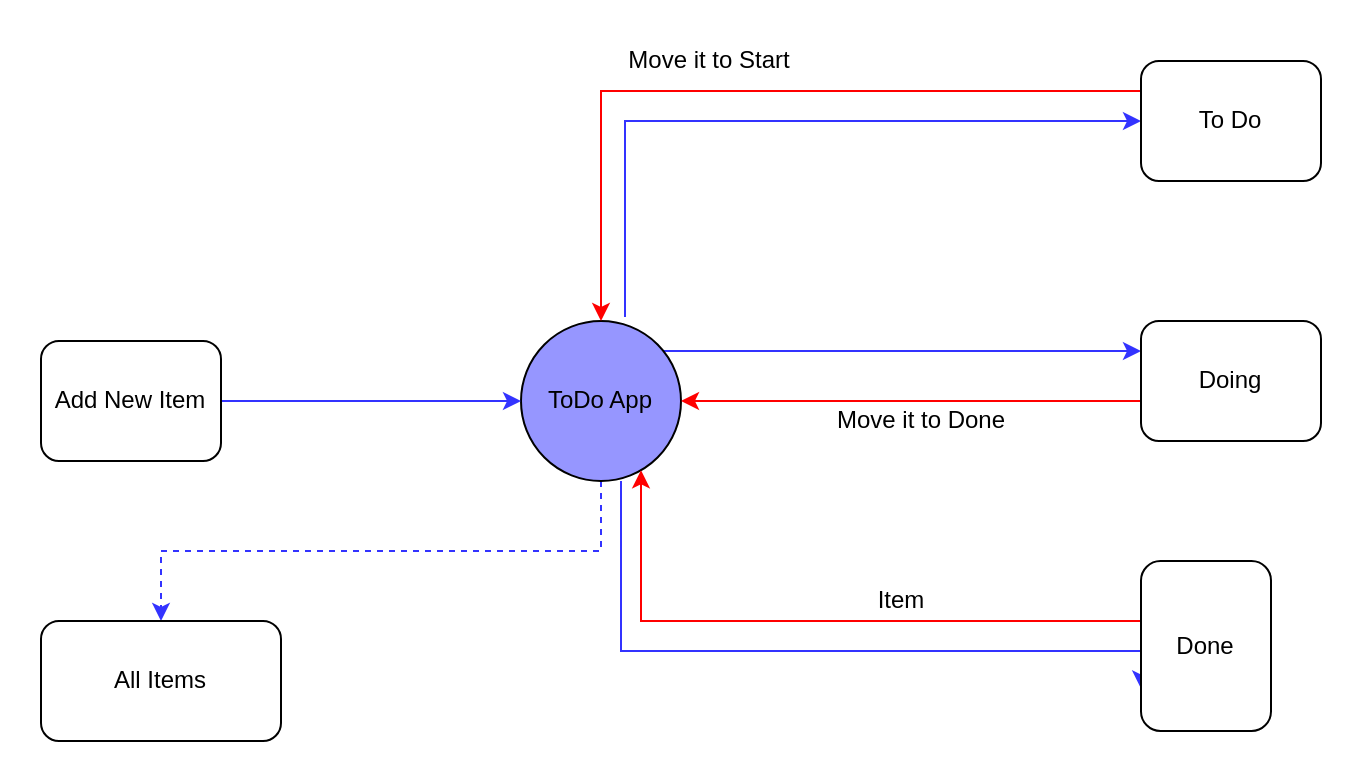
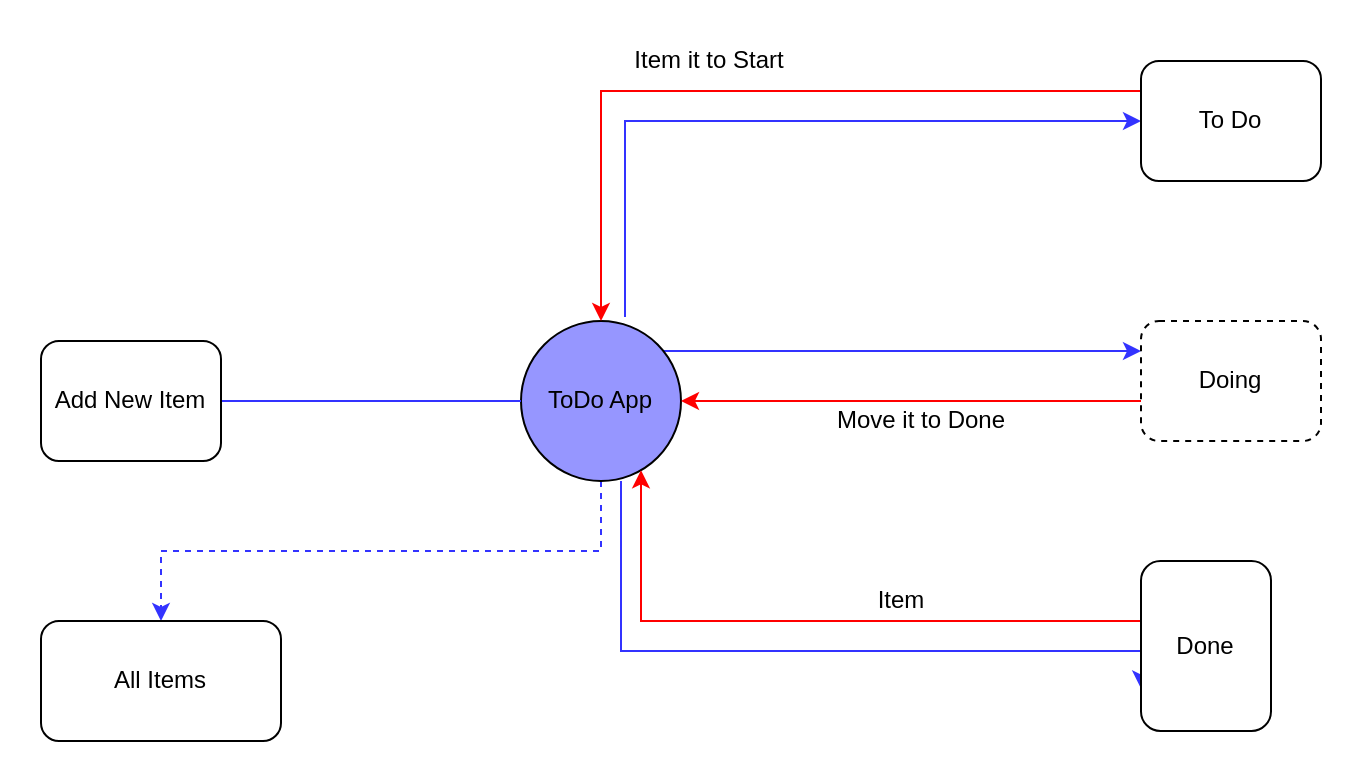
node "Move it to Start": label "Move it to Start" -> "Item it to Start"
node "Doing": style solid -> dashed
edge "Add New Item" -> "ToDo App": arrowhead classic -> none
